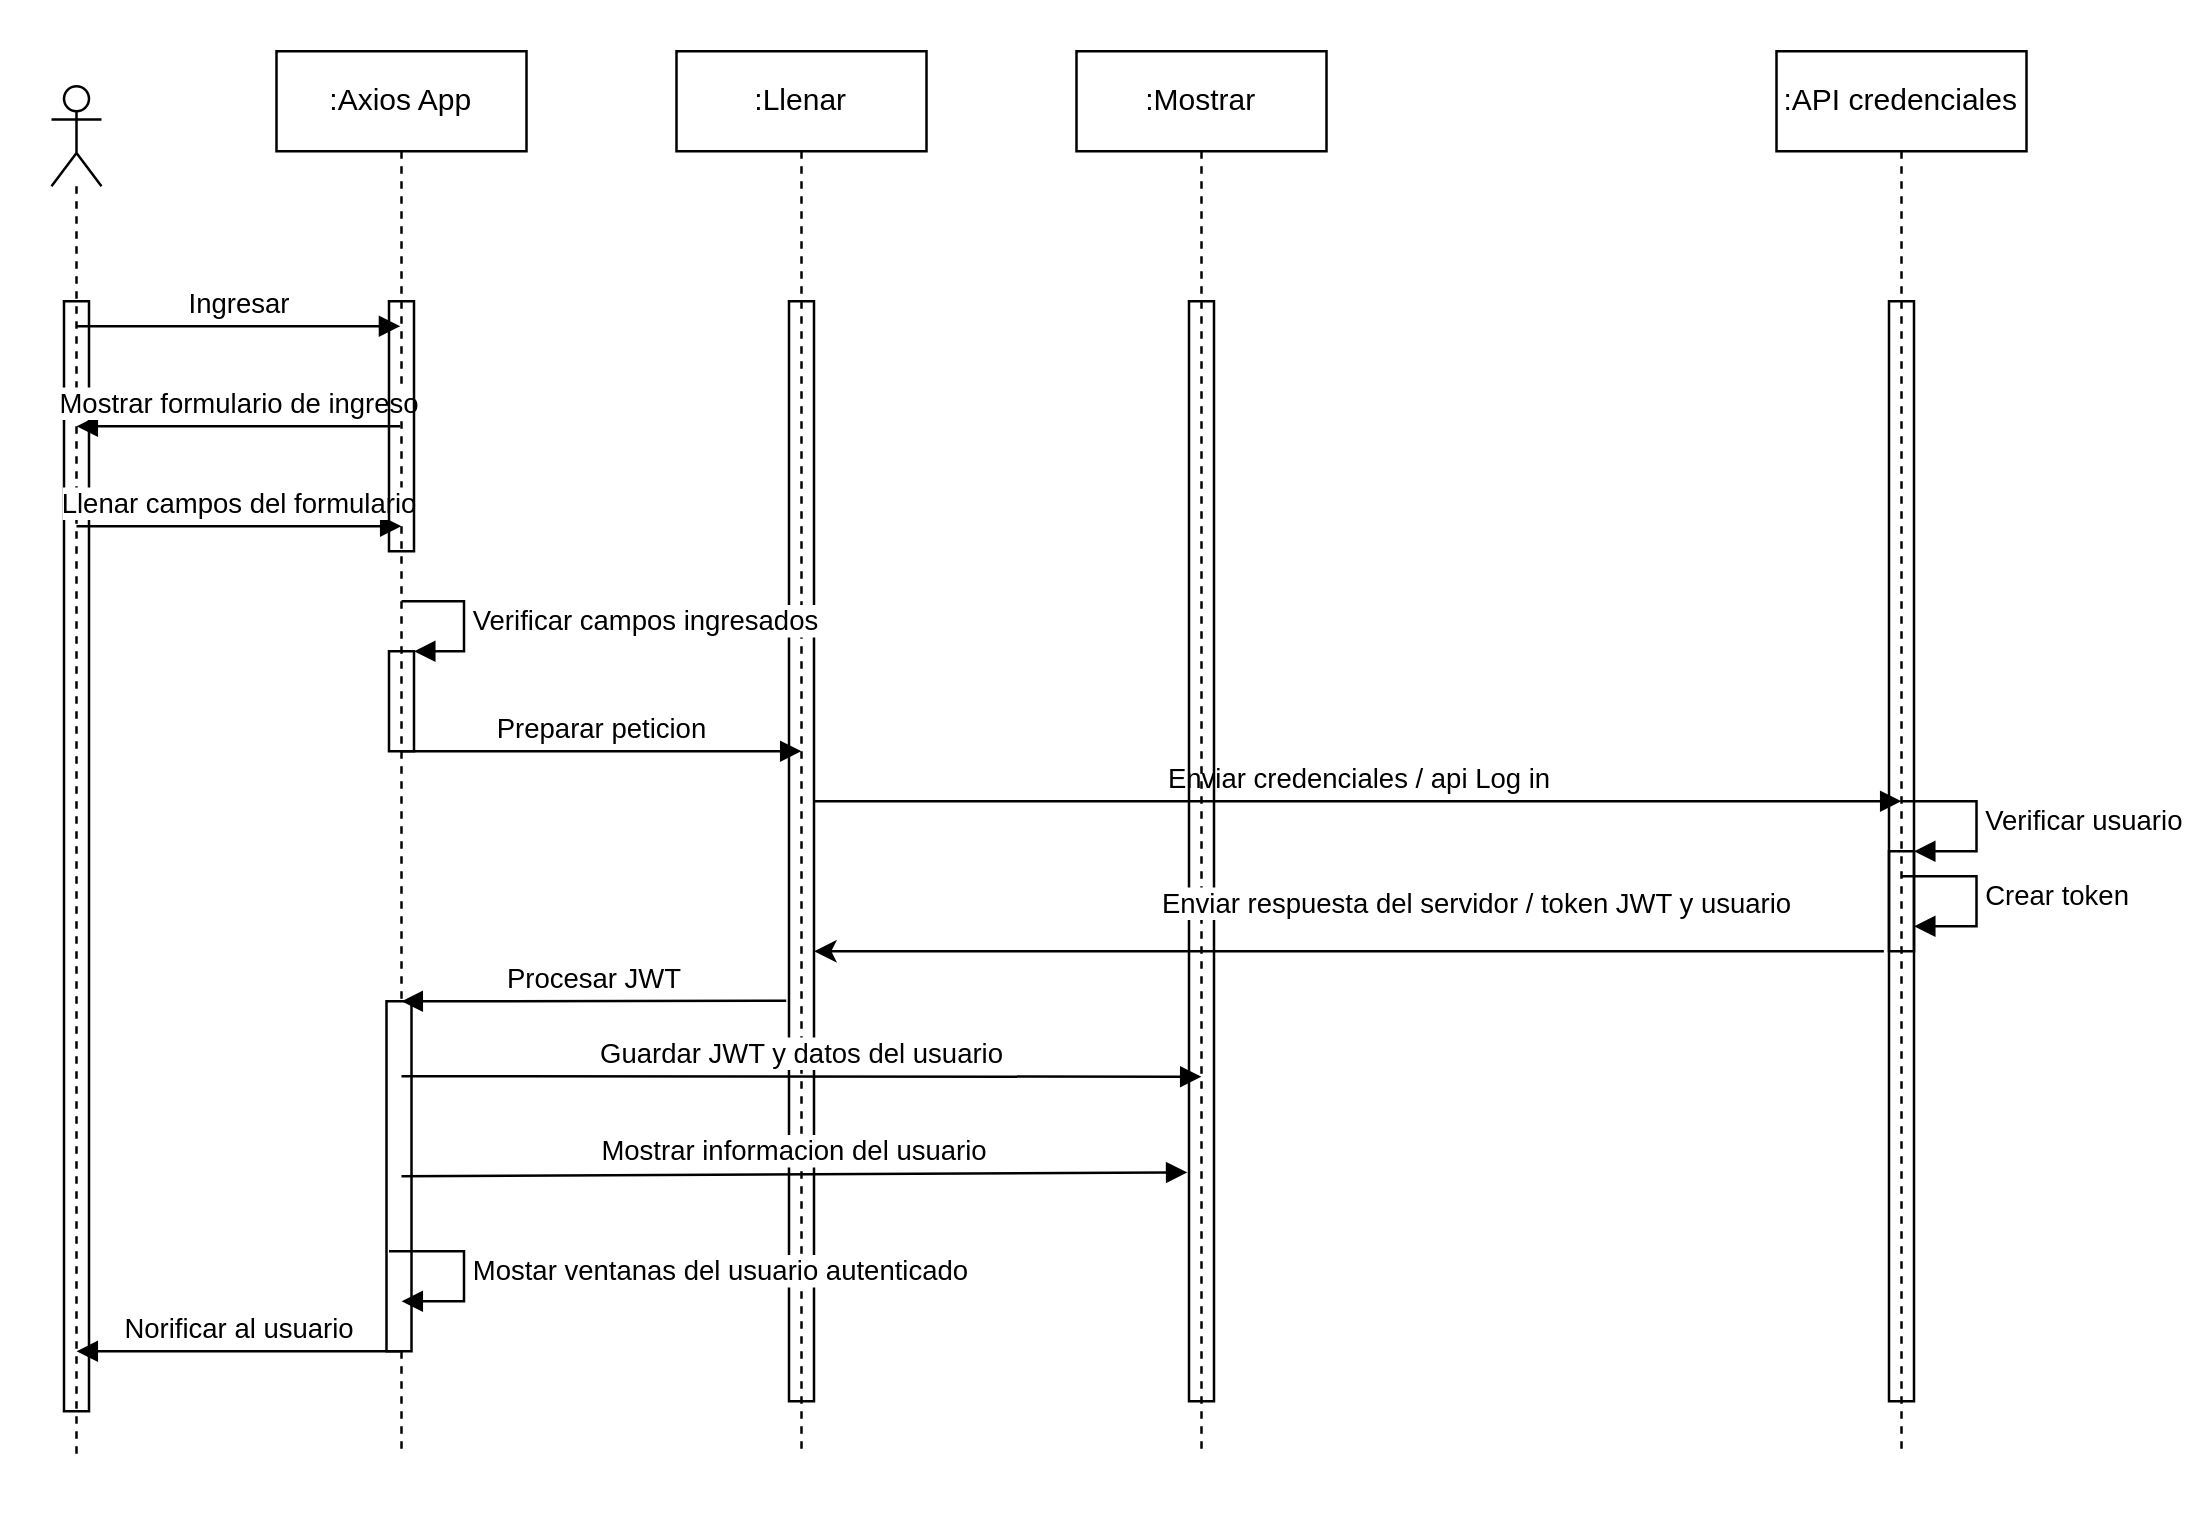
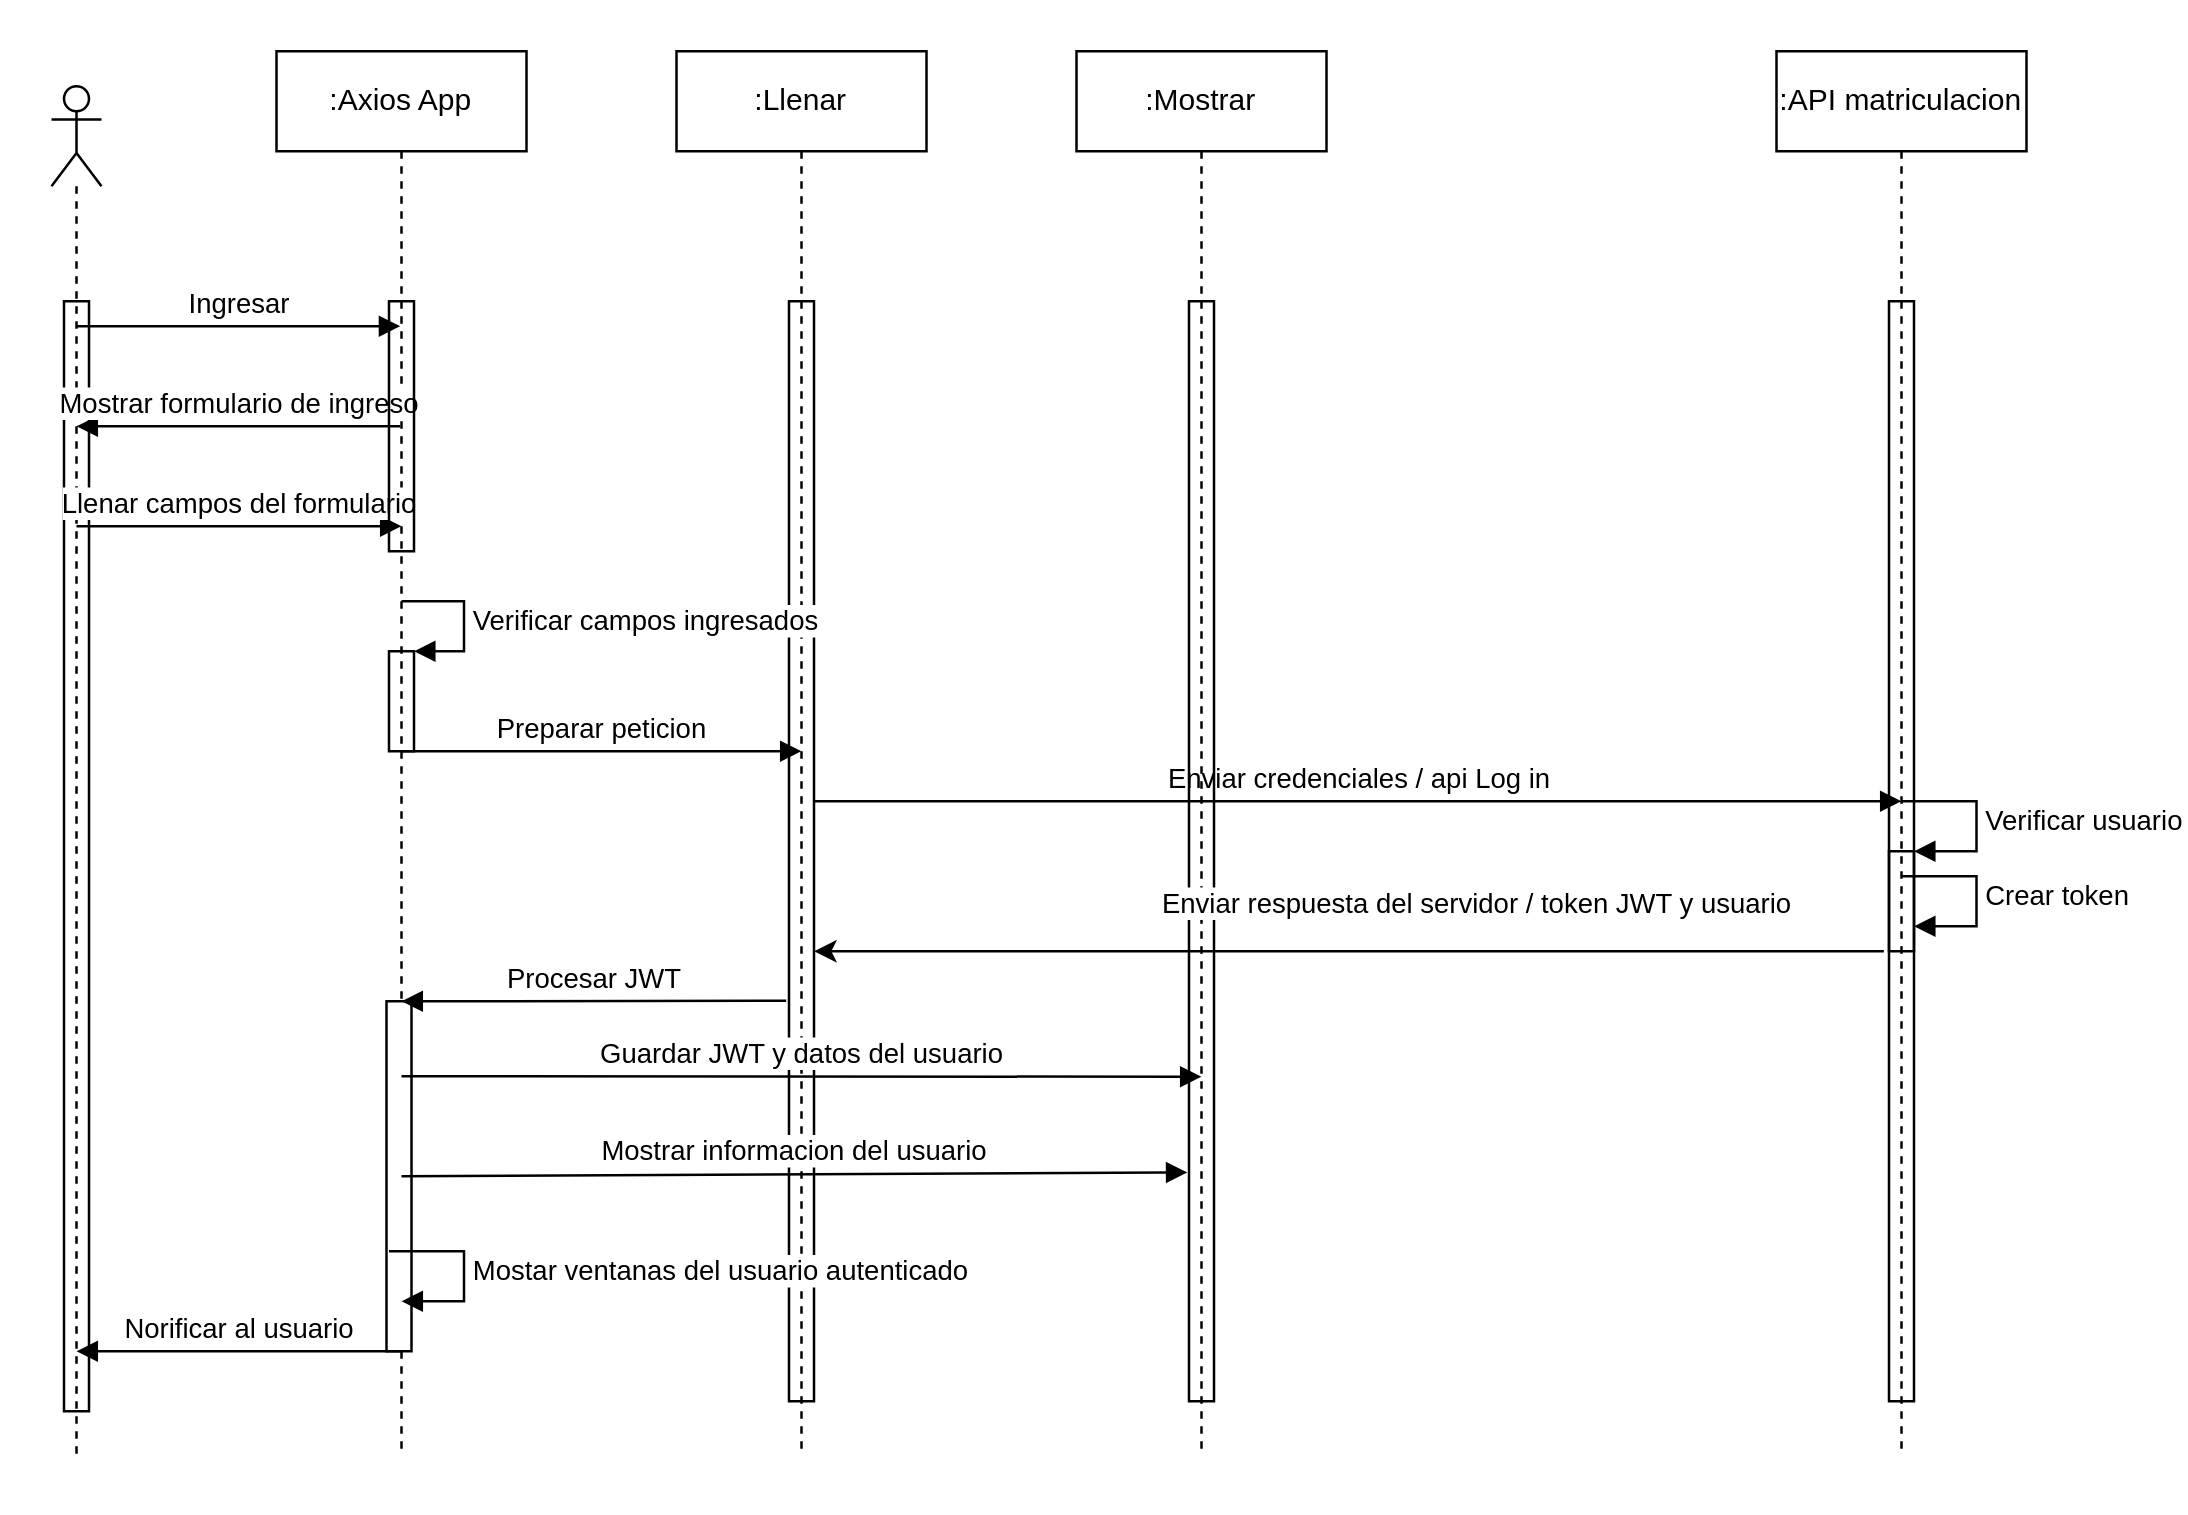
node ":API credenciales": label ":API credenciales" -> ":API matriculacion"
